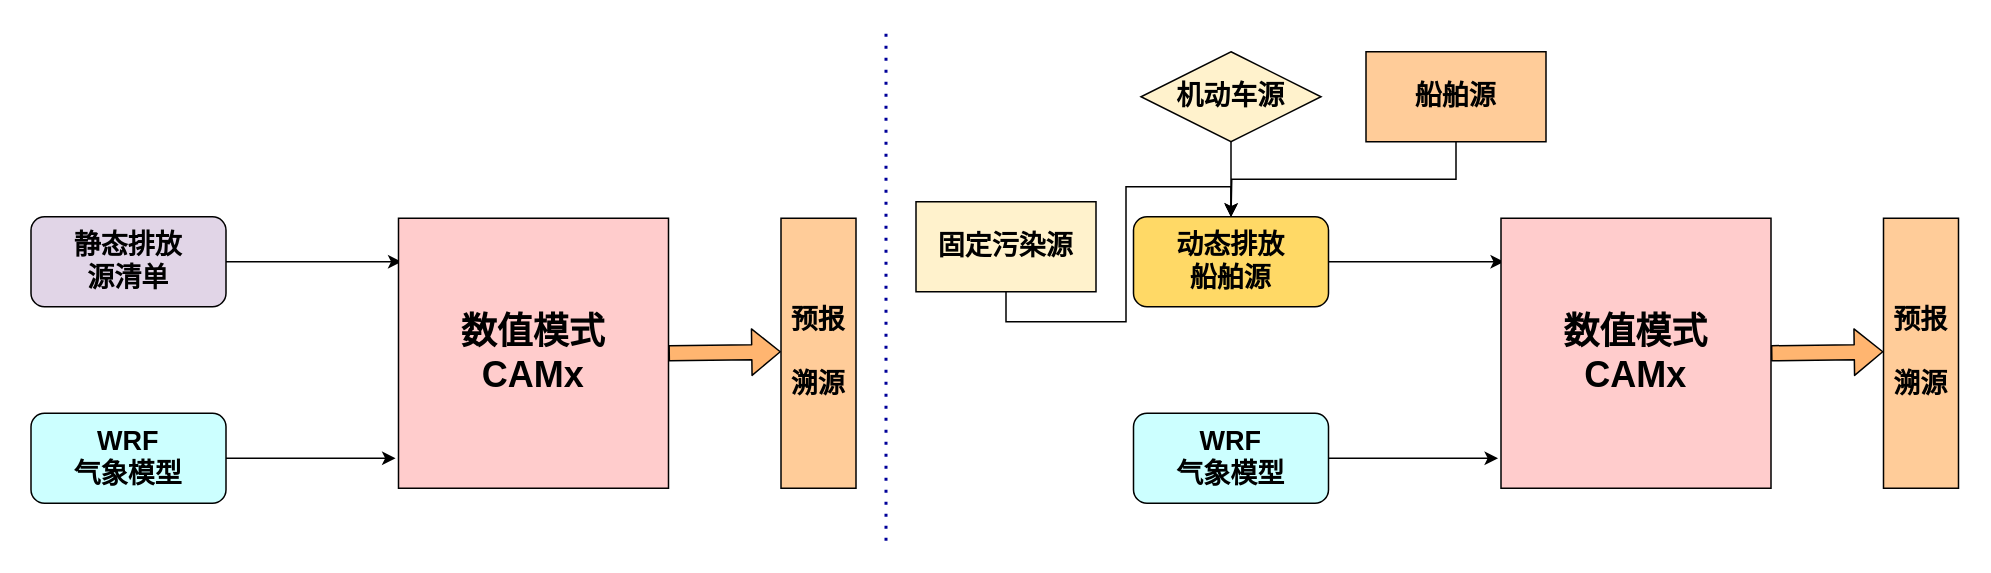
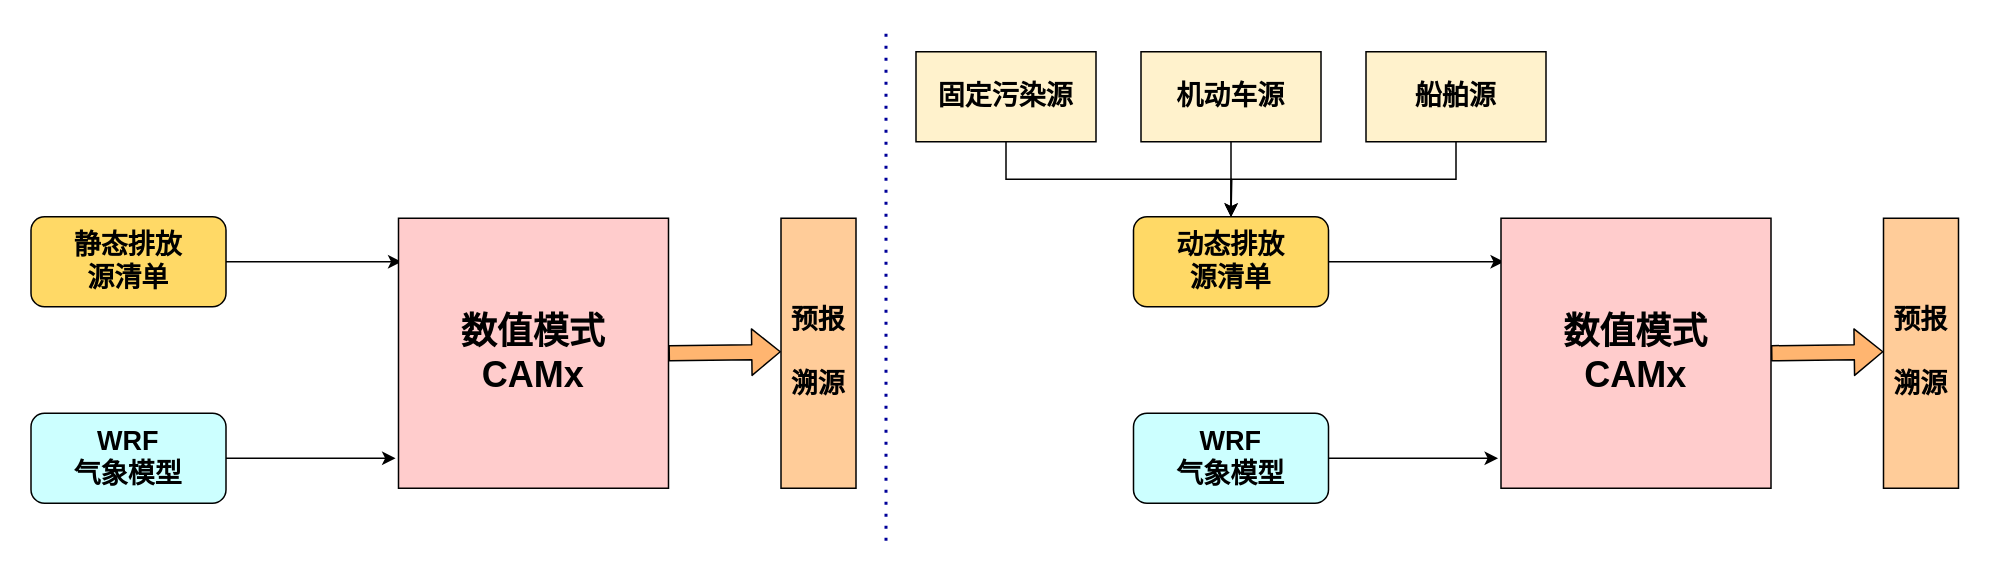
node "机动车源": shape diamond -> rectangle
node "船舶源": fillcolor #ffcc99 -> #fff2cc
node "固定污染源": moved (1006, 247) -> (1006, 97)
node "静态排放 源清单": fillcolor #e1d5e7 -> #ffd966
node "动态排放 船舶源": label "动态排放 船舶源" -> "动态排放 源清单"
